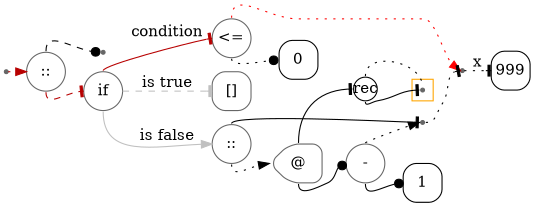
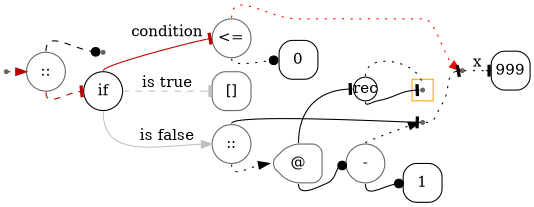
node "if": color gray40 -> black
